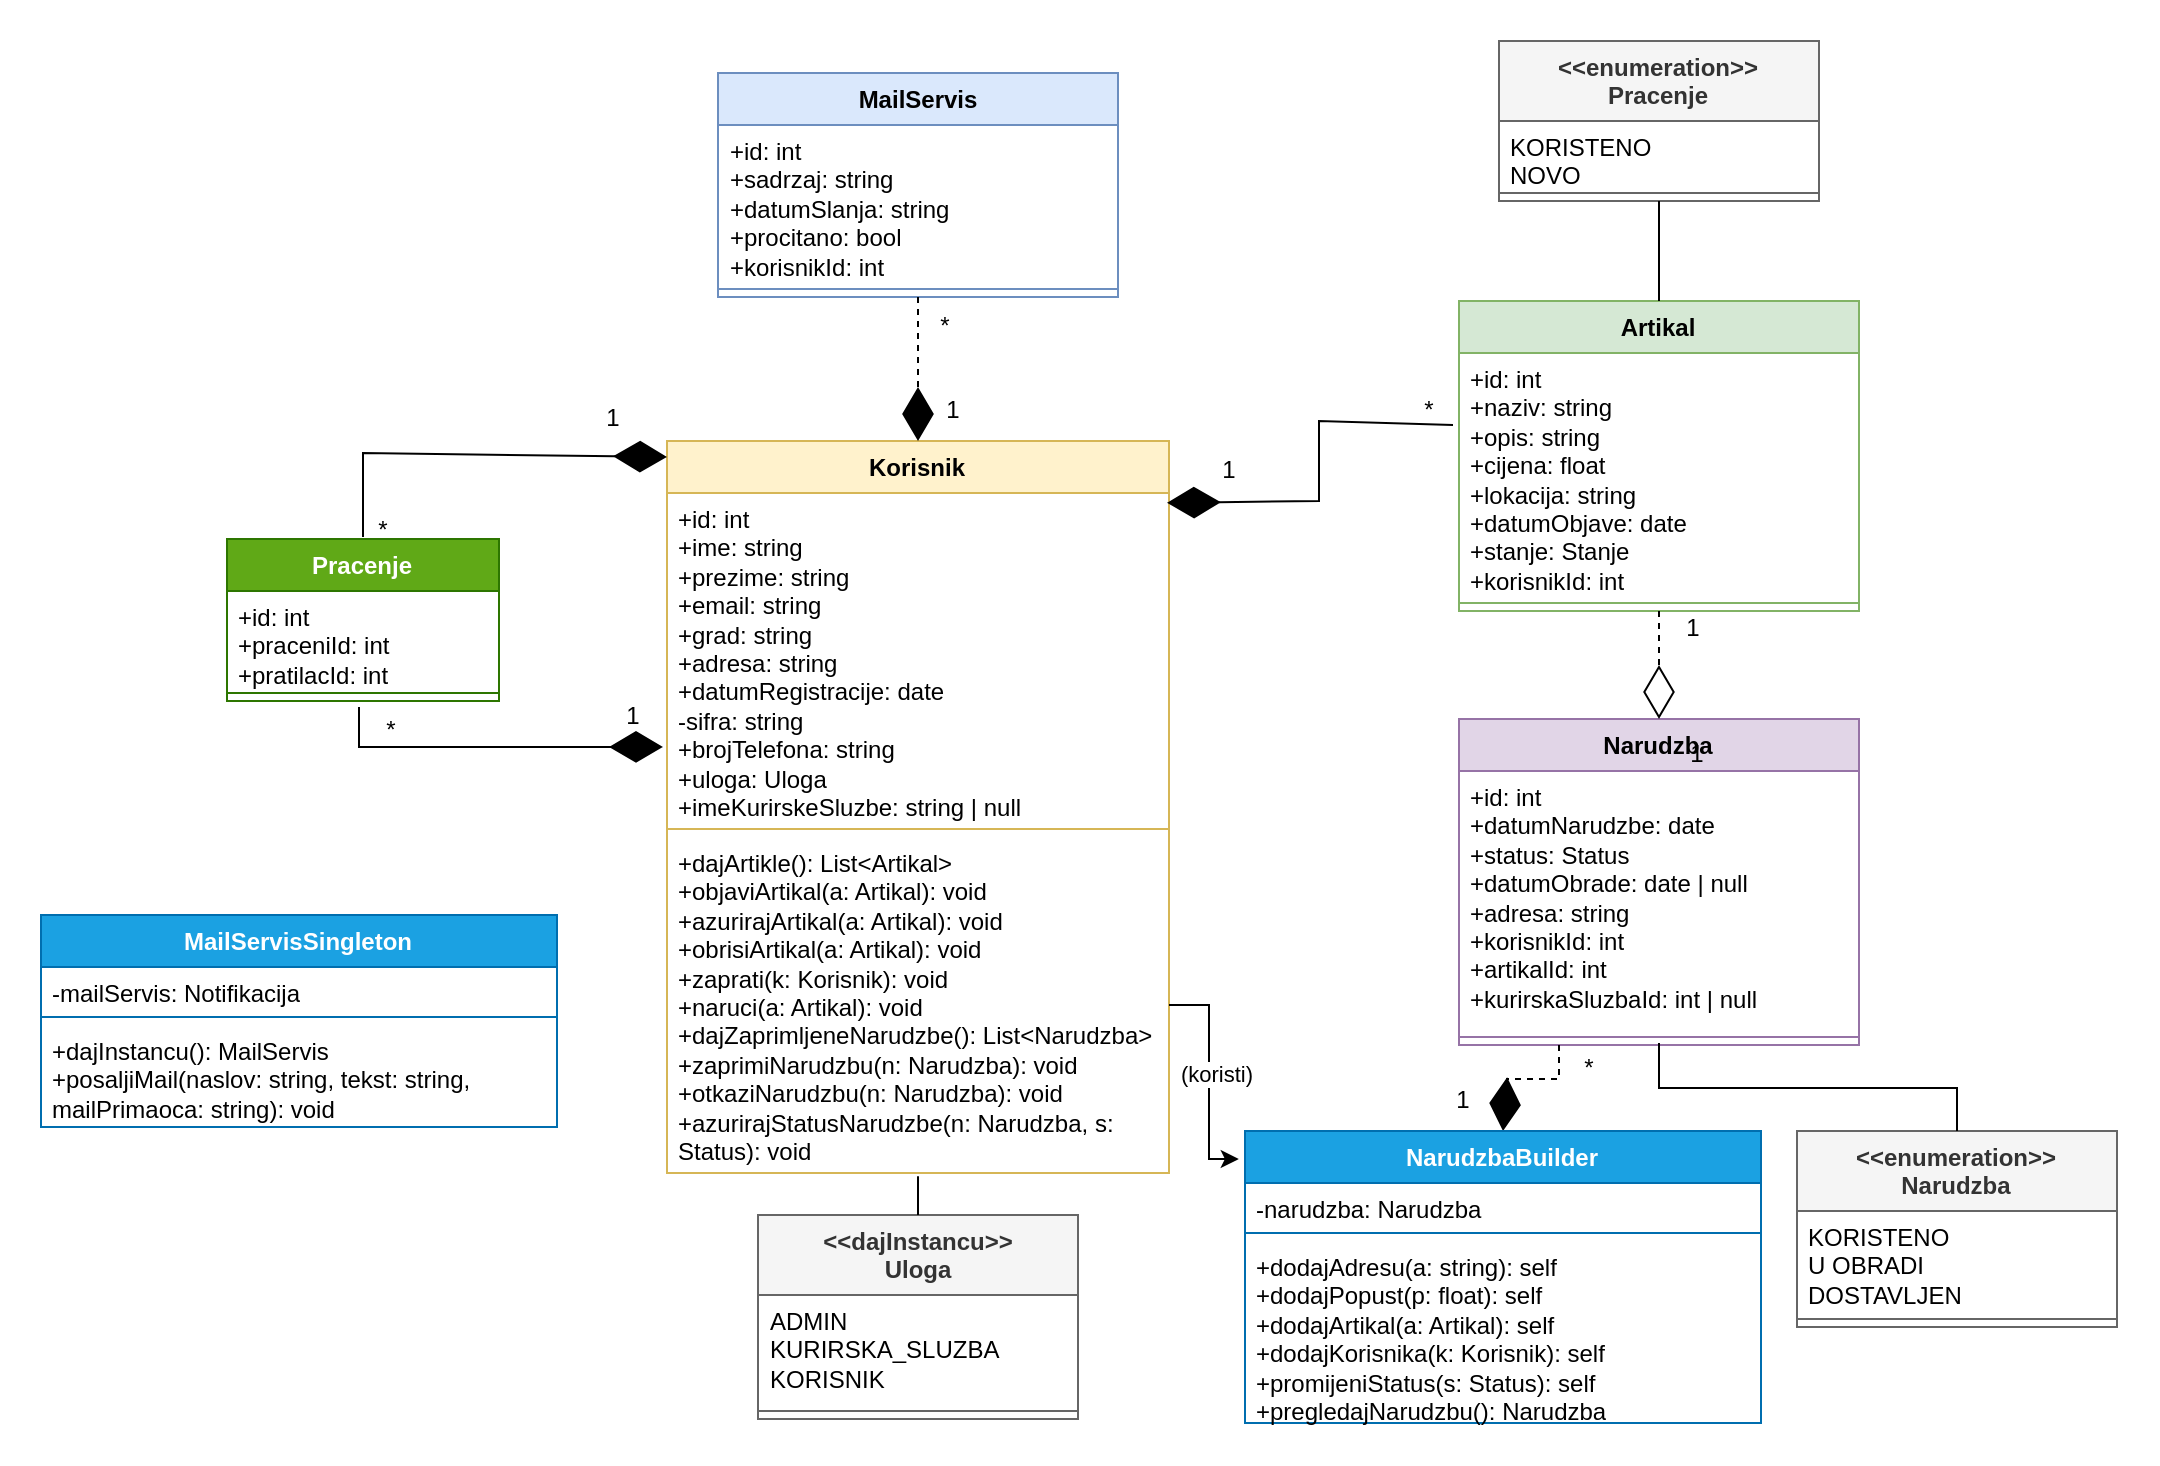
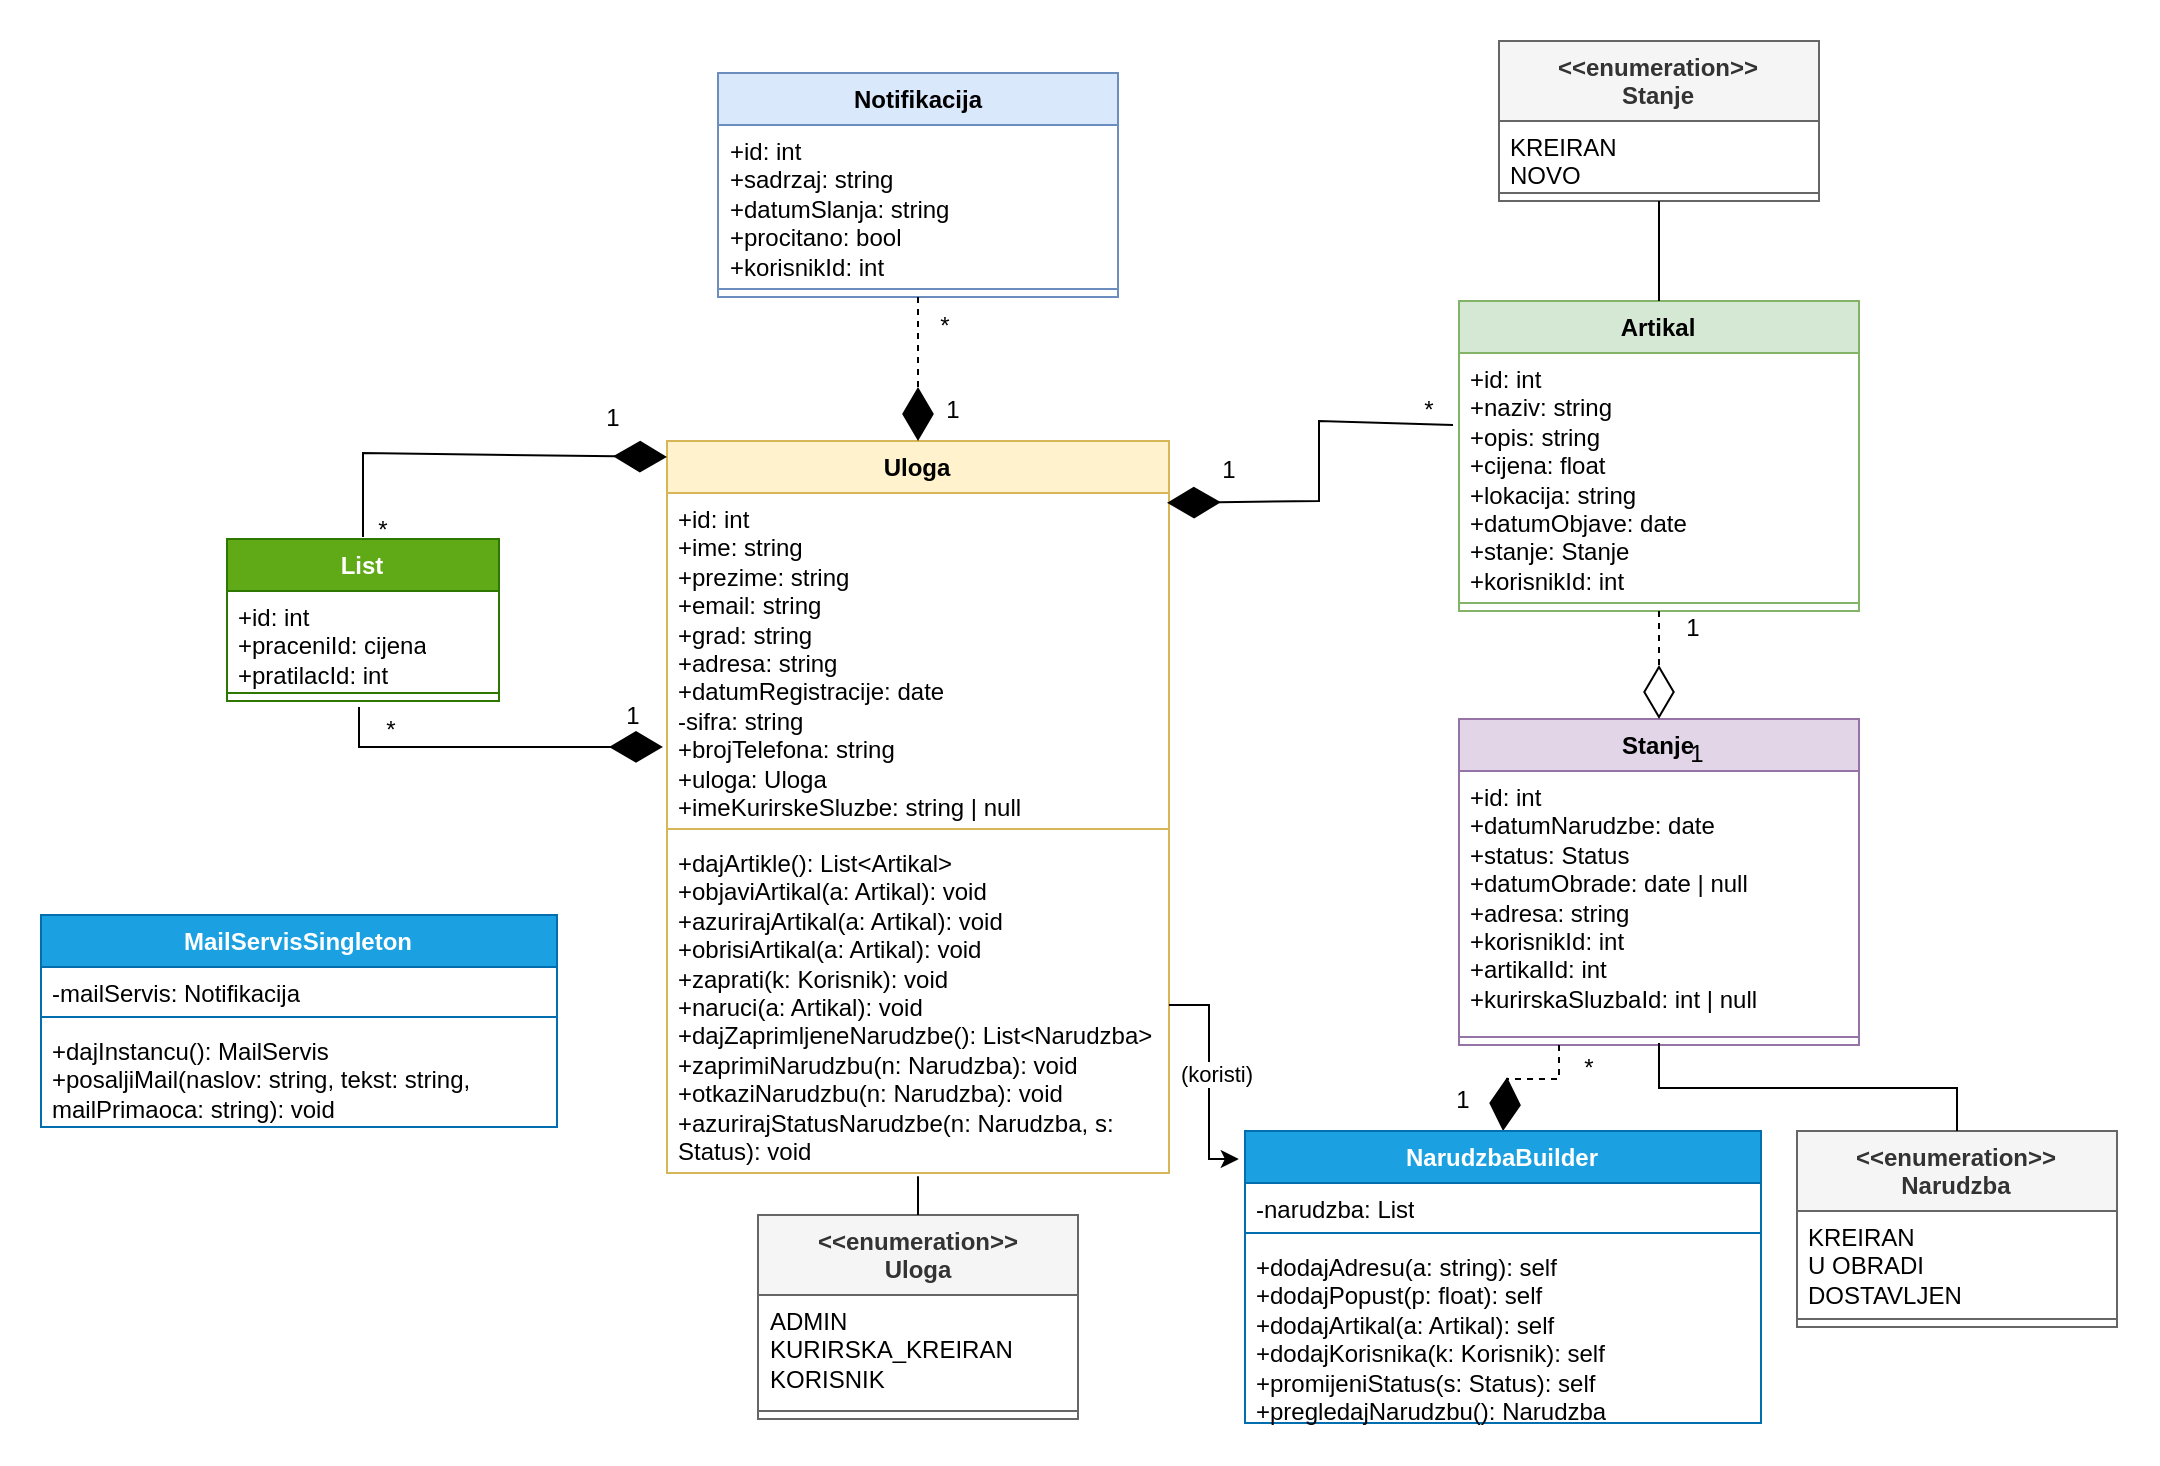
node "<<enumeration>> Pracenje": label "<<enumeration>> Pracenje" -> "<<enumeration>> Stanje"
node "MailServis": label "MailServis" -> "Notifikacija"
node "KORISTENO NOVO": label "KORISTENO NOVO" -> "KREIRAN NOVO"
node "Korisnik": label "Korisnik" -> "Uloga"
node "Pracenje": label "Pracenje" -> "List"
node "+id: int +praceniId: int +pratilacId: int": label "+id: int +praceniId: int +pratilacId: int" -> "+id: int +praceniId: cijena +pratilacId: int"
node "Narudzba": label "Narudzba" -> "Stanje"
node "-narudzba: Narudzba": label "-narudzba: Narudzba" -> "-narudzba: List"
node "<<dajInstancu>> Uloga": label "<<dajInstancu>> Uloga" -> "<<enumeration>> Uloga"
node "KORISTENO U OBRADI DOSTAVLJEN": label "KORISTENO U OBRADI DOSTAVLJEN" -> "KREIRAN U OBRADI DOSTAVLJEN"
node "ADMIN KURIRSKA_SLUZBA KORISNIK": label "ADMIN KURIRSKA_SLUZBA KORISNIK" -> "ADMIN KURIRSKA_KREIRAN KORISNIK"
